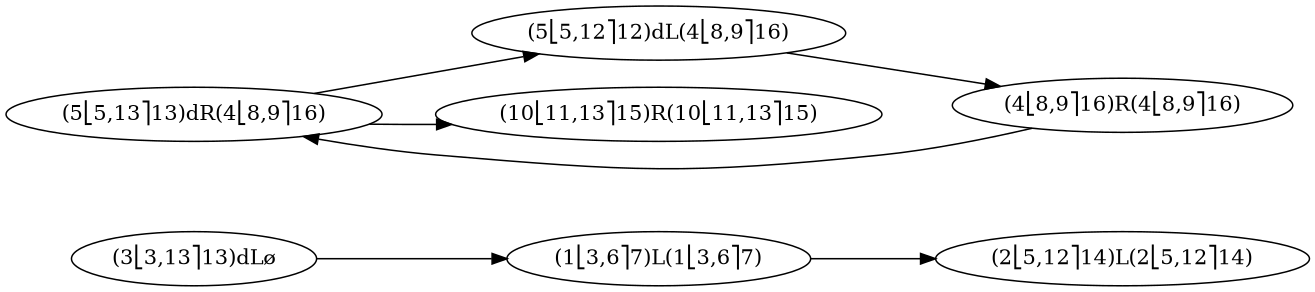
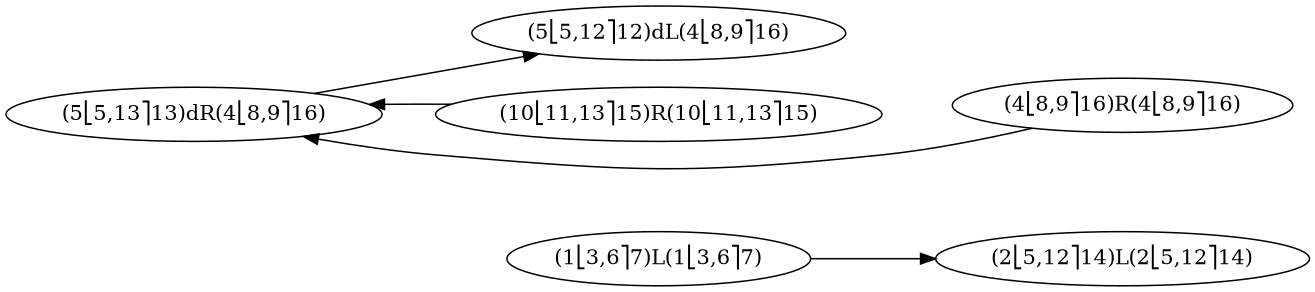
edge "(5⎣5,12⎤12)dL(4⎣8,9⎤16)" -> "(4⎣8,9⎤16)R(4⎣8,9⎤16)": removed
edge "(5⎣5,13⎤13)dR(4⎣8,9⎤16)" -> "(10⎣11,13⎤15)R(10⎣11,13⎤15)": reversed
node "(3⎣3,13⎤13)dLø": removed
